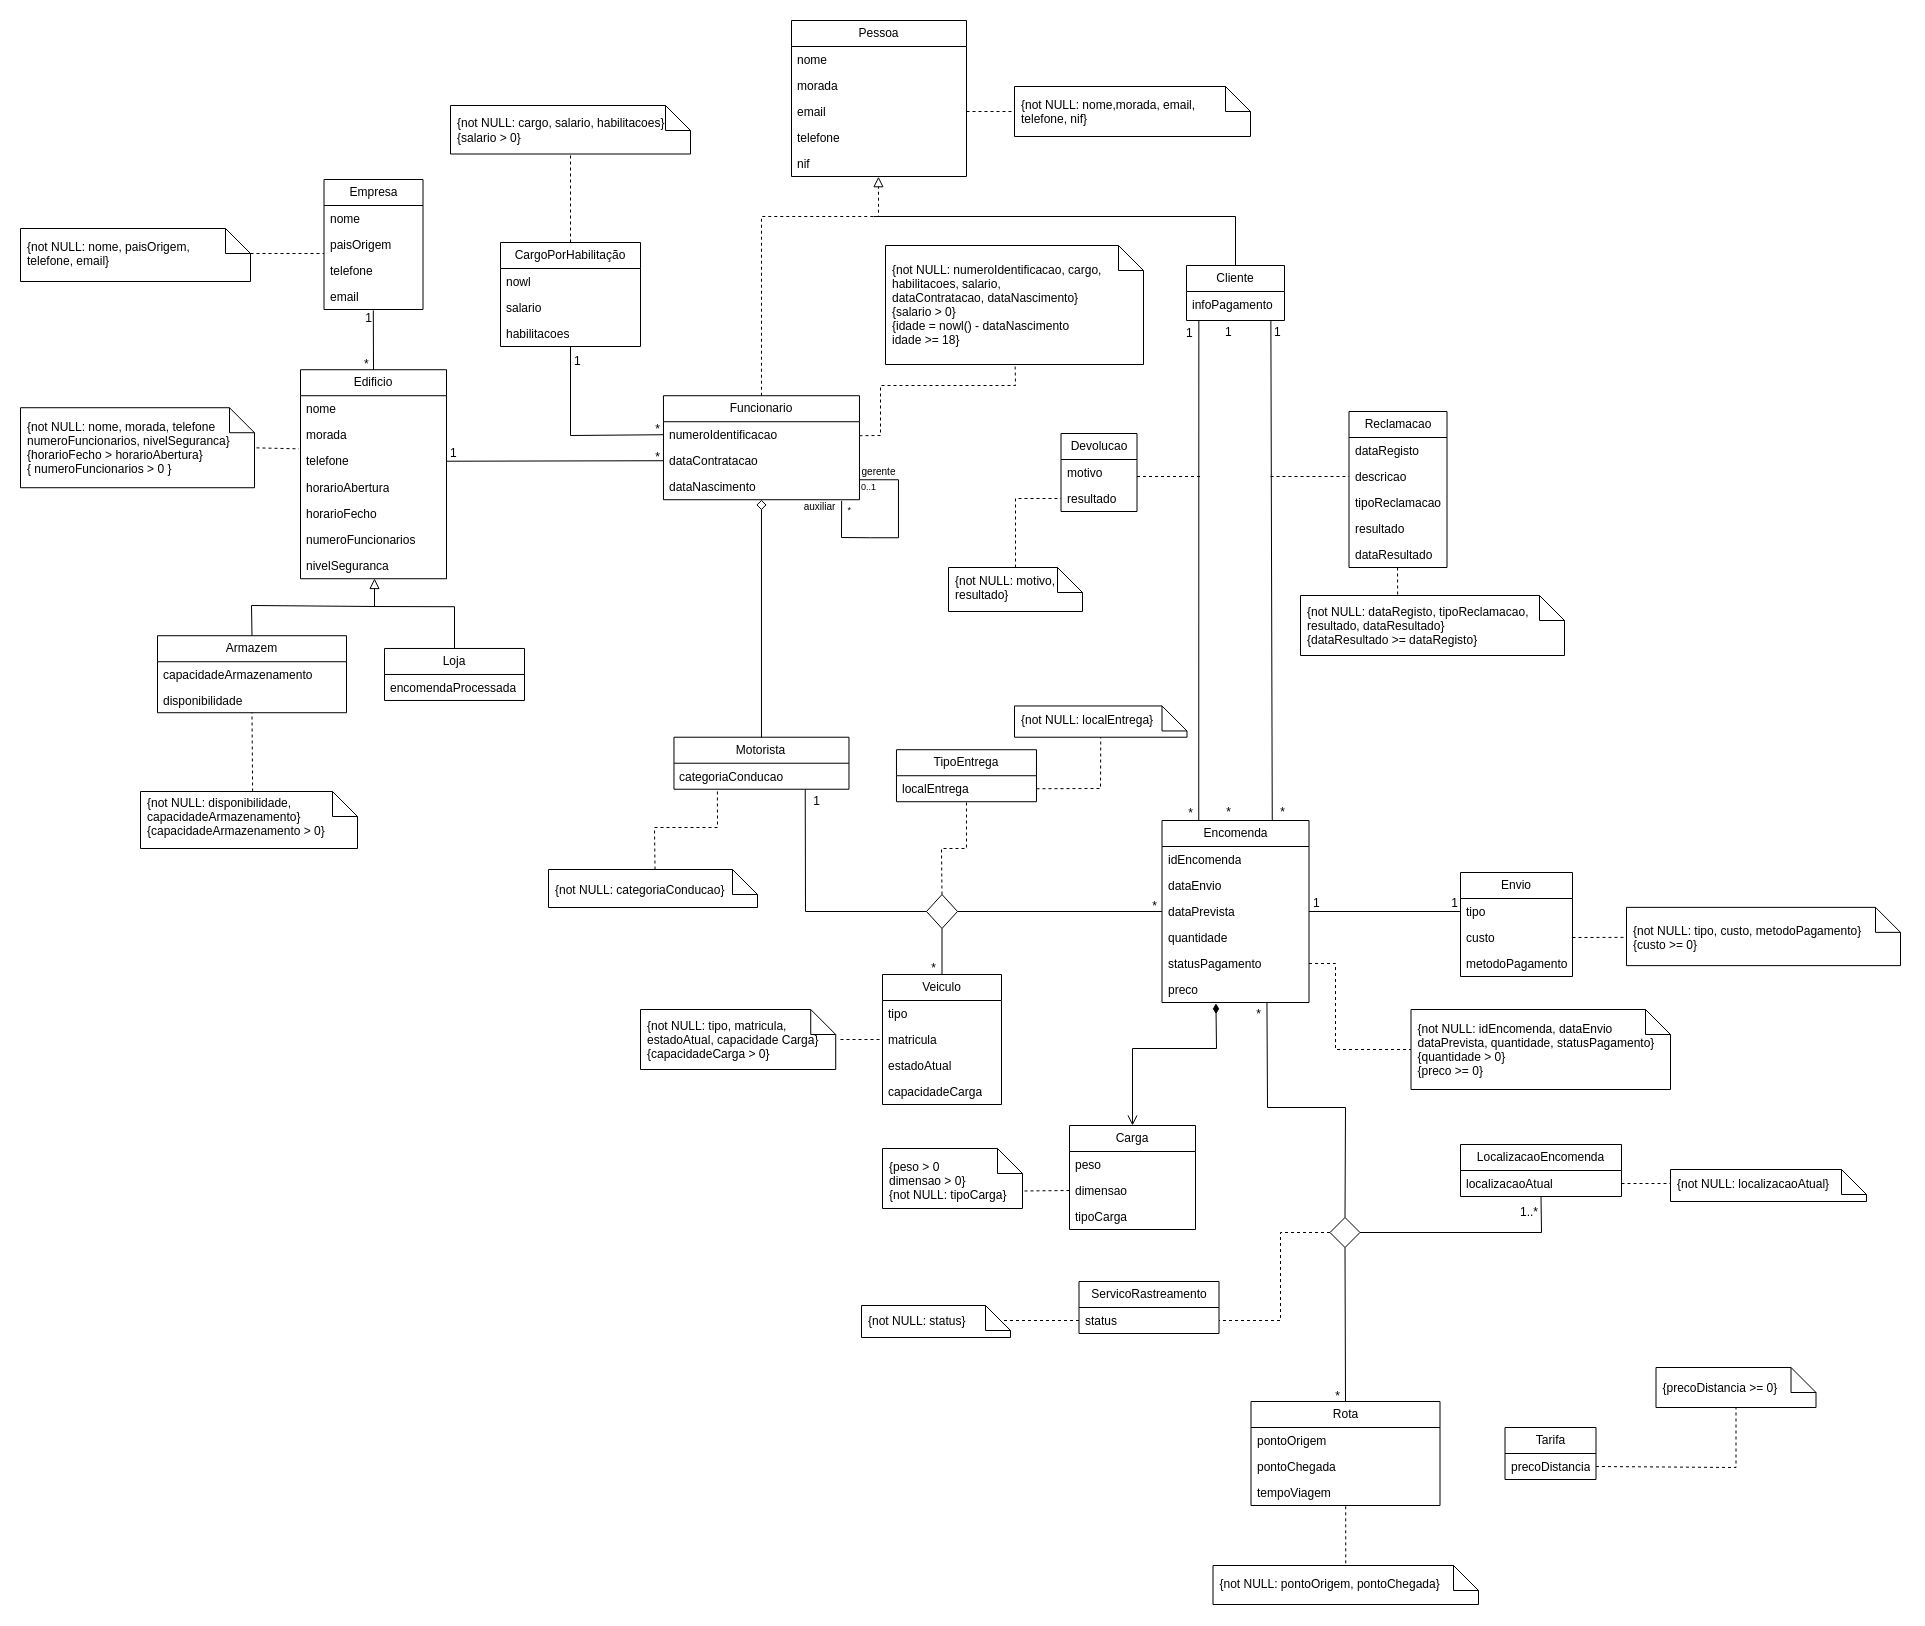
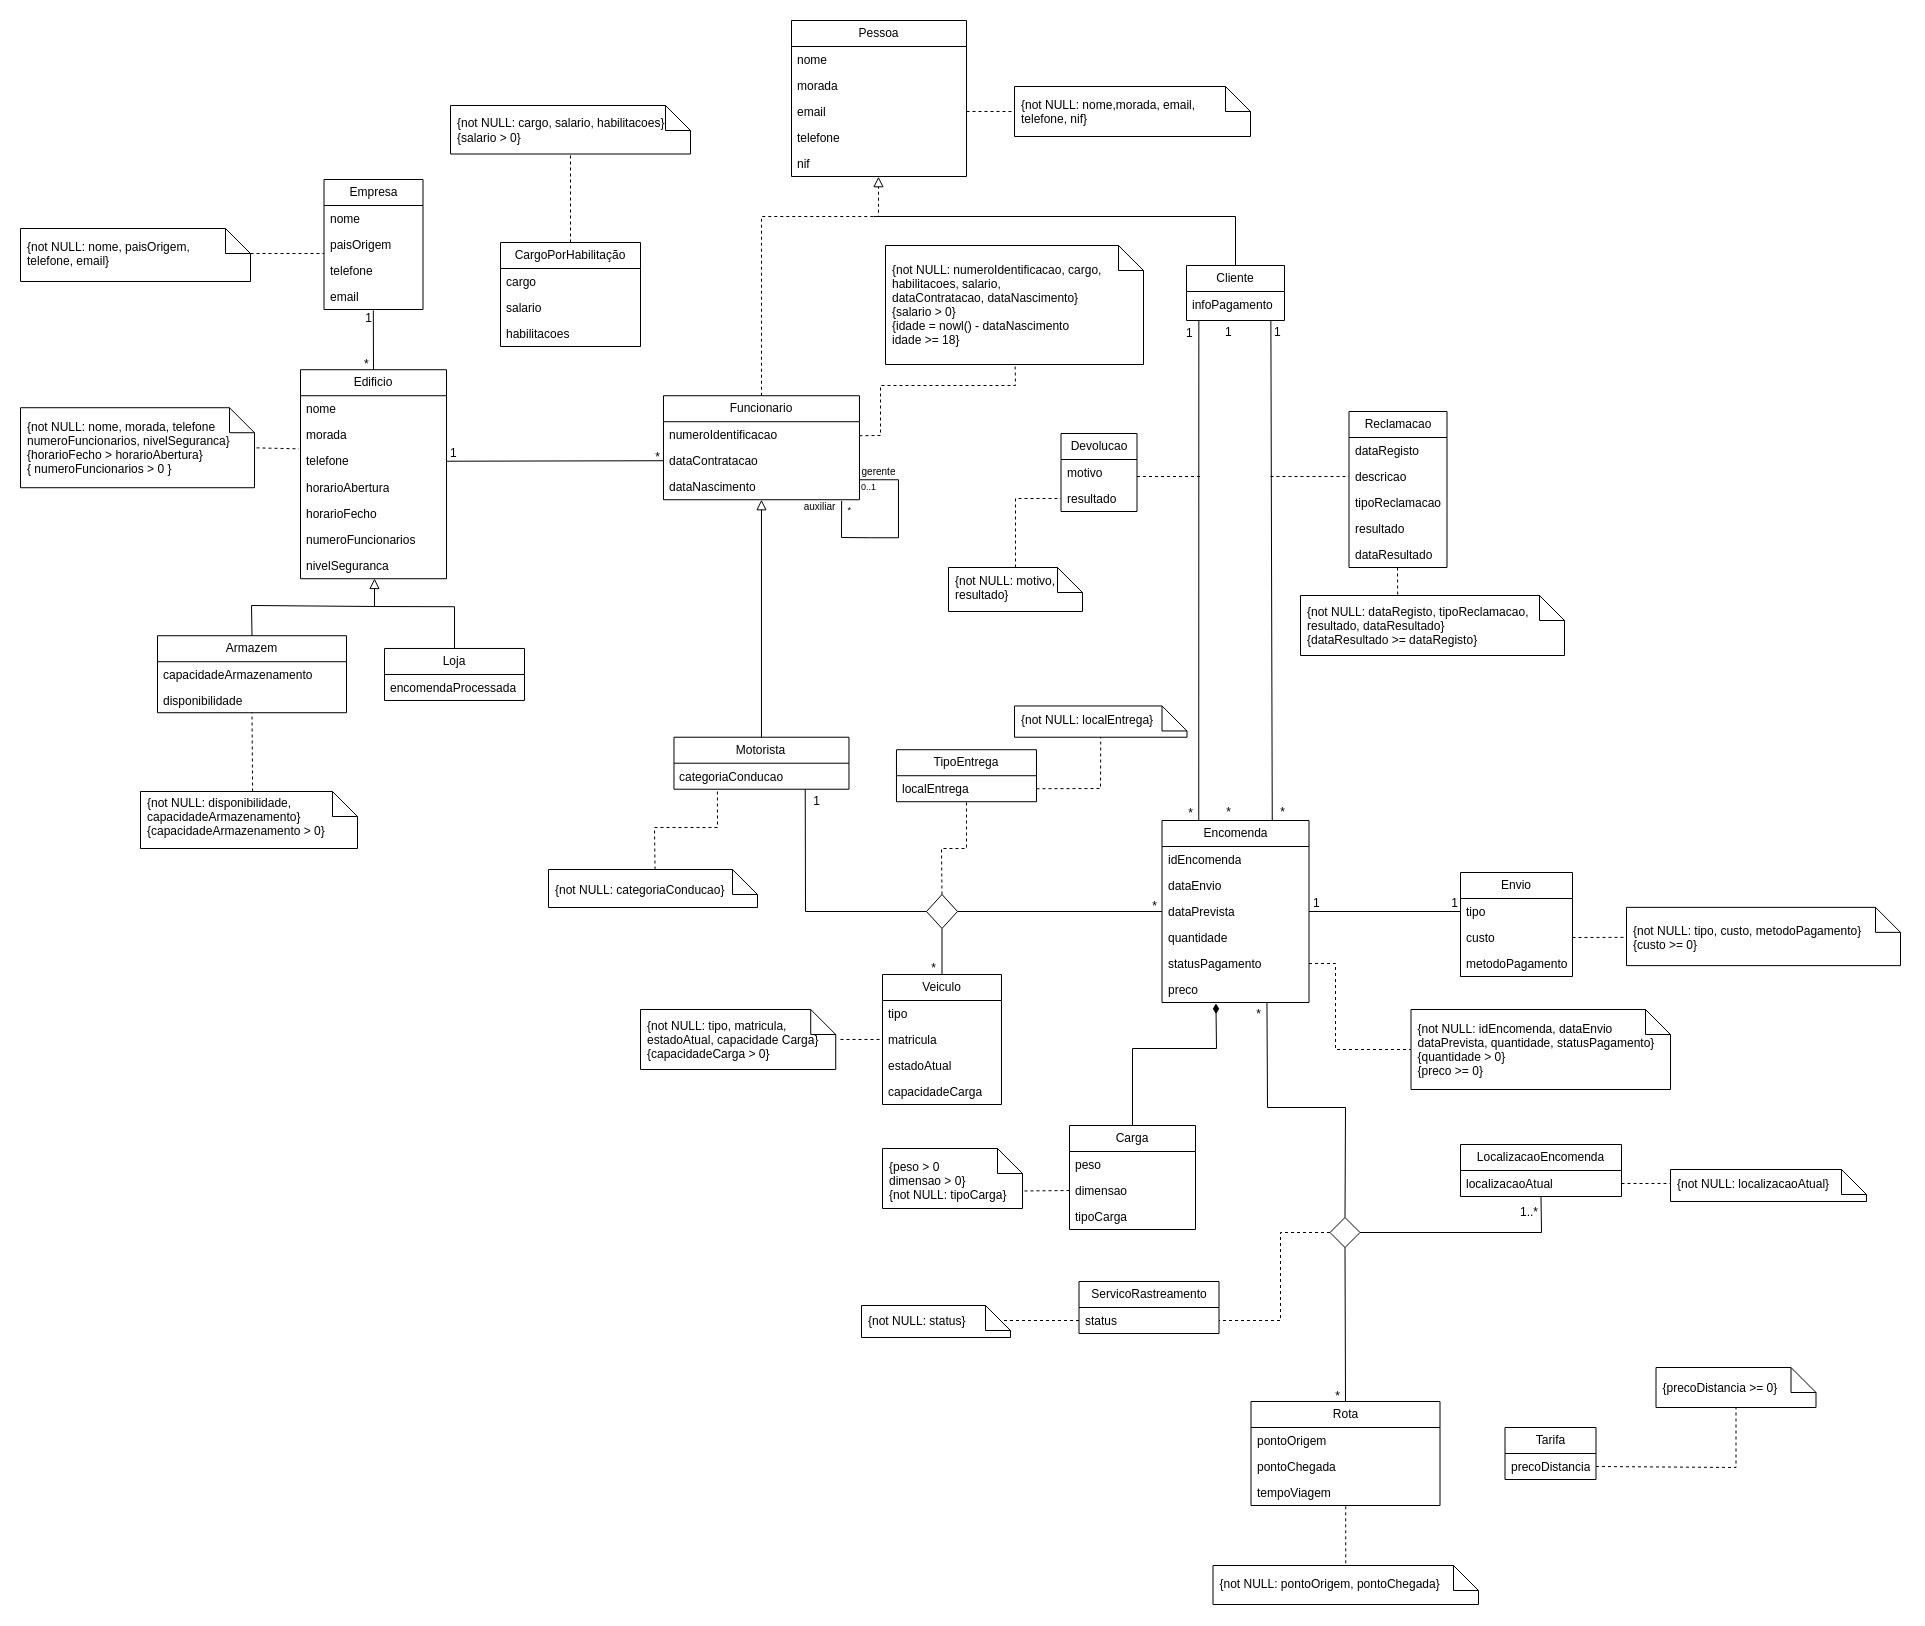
node "nowl": label "nowl" -> "cargo"
edge "habilitacoes" -- "numeroIdentificacao": removed, labels "1", "*"
edge "Motorista" -> "Funcionario": arrowhead diamond -> block
edge "preco" -- "Carga": arrowhead open -> none
